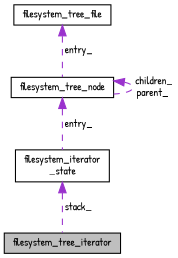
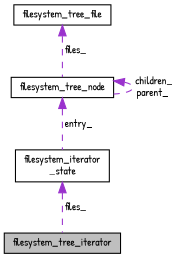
edge "filesystem_tree_node" -> "filesystem_tree_file": label " entry_" -> " files_"
edge "filesystem_tree_iterator" -> "filesystem_iterator _state": label " stack_" -> " files_"
